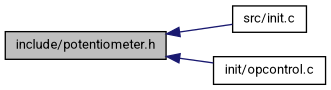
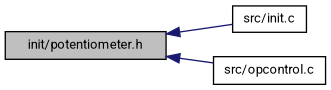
node "include/potentiometer.h": label "include/potentiometer.h" -> "init/potentiometer.h"
node "init/opcontrol.c": label "init/opcontrol.c" -> "src/opcontrol.c"
